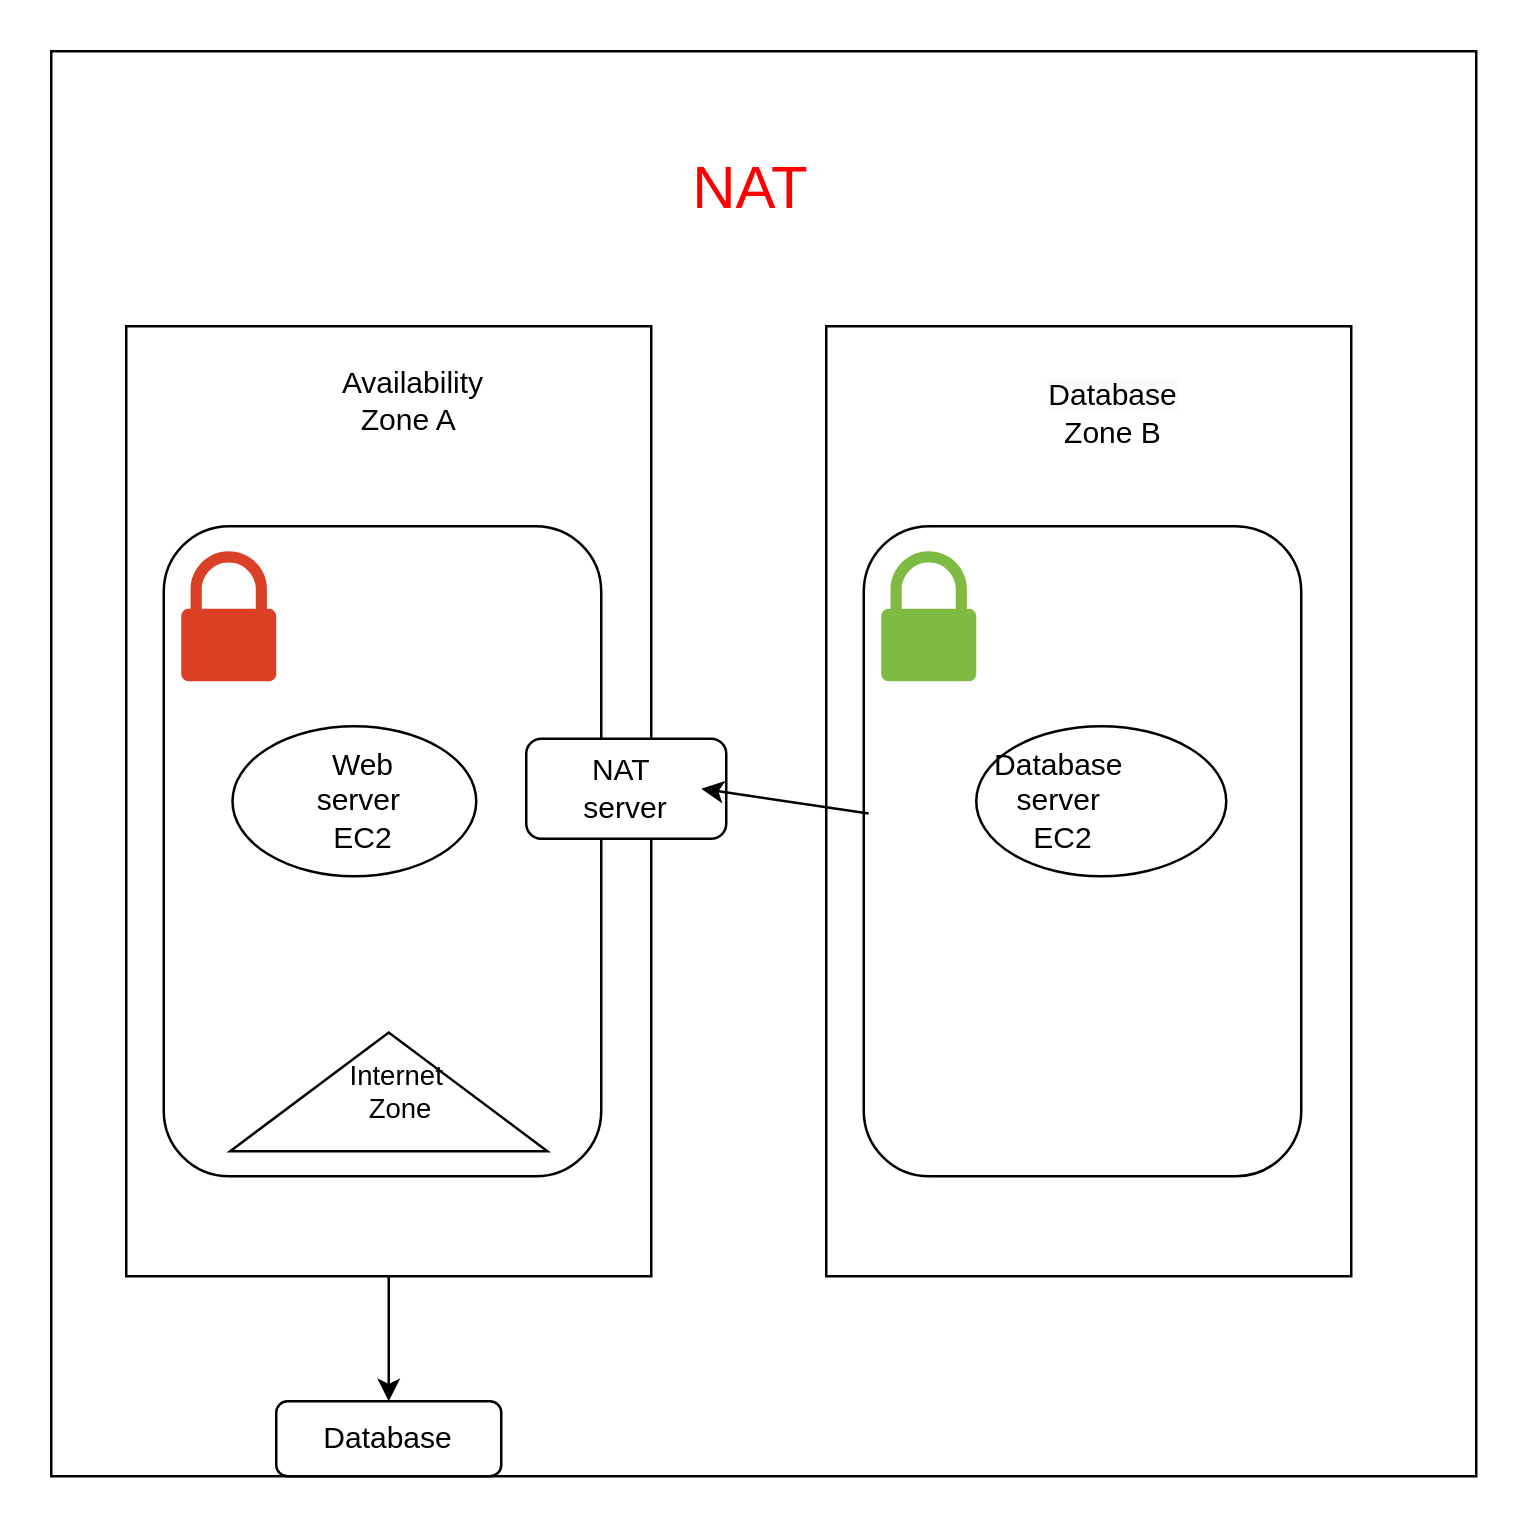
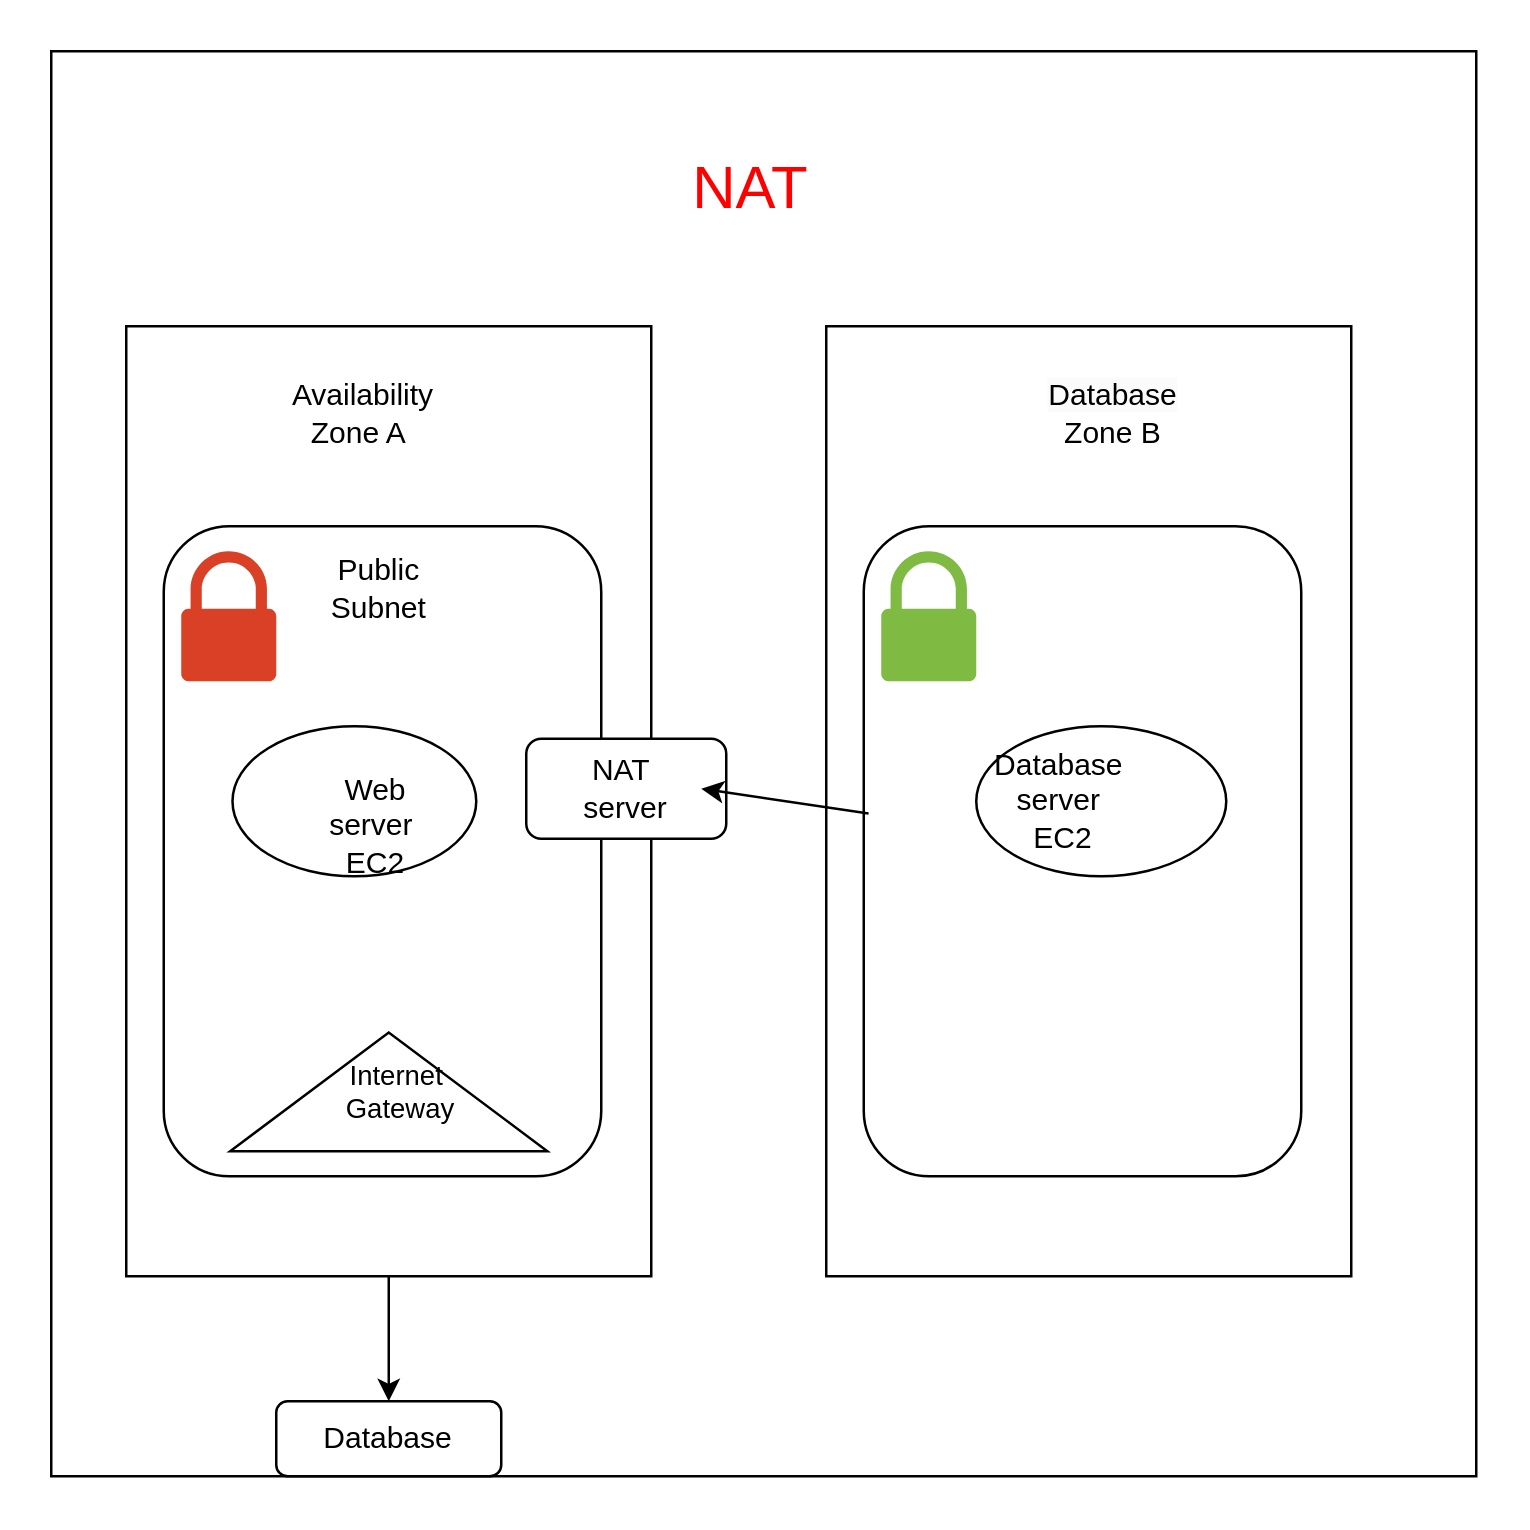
node "Availability Zone A": moved (414, 401) -> (364, 414)
node "Public Subnet": added
node "Web server EC2": moved (364, 801) -> (376, 826)
node "Internet Zone": label "Internet Zone" -> "Internet Gateway"
